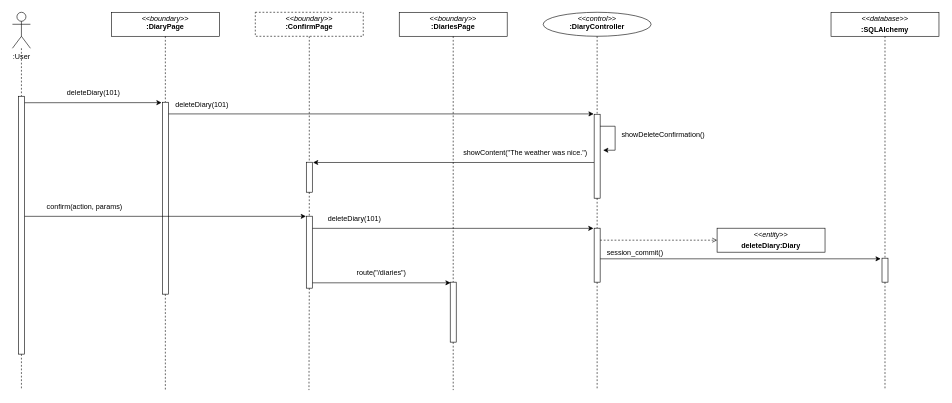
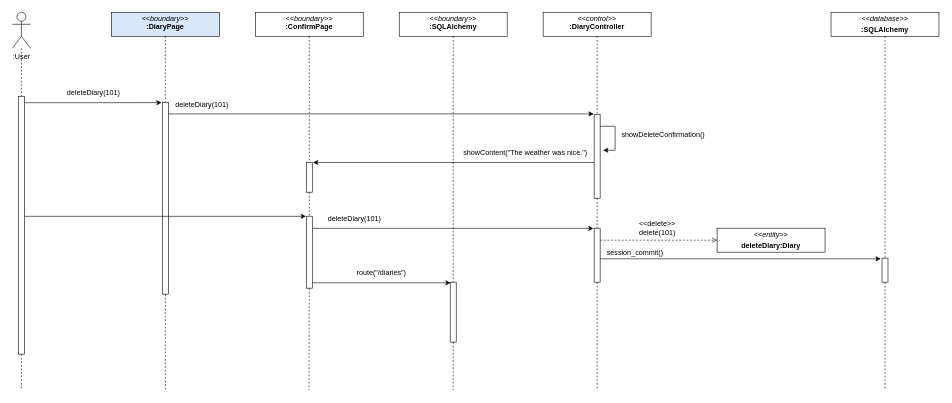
node "<<boundary>> :DiariesPage": label "<<boundary>> :DiariesPage" -> "<<boundary>> :SQLAlchemy"
node "<<boundary>> :DiaryPage": fillcolor #ffffff -> #dae8fc
node "<<boundary>> :ConfirmPage": style dashed -> solid
node "<<control>> :DiaryController": shape ellipse -> rectangle
node "confirm(action, params)": removed
node "<<delete>> delete(101)": added
